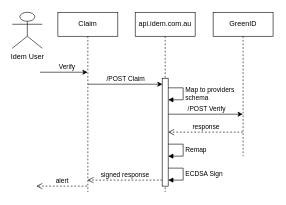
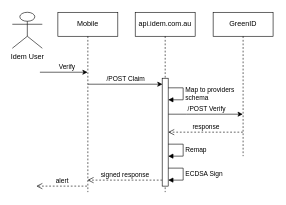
node "Claim": label "Claim" -> "Mobile"
